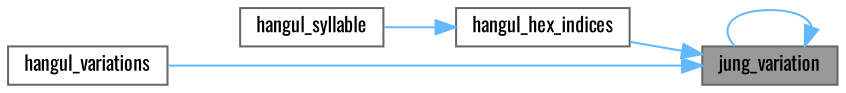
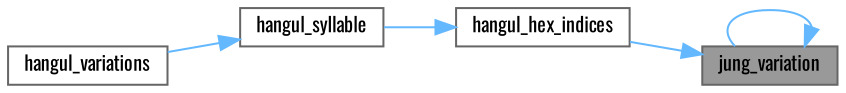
edge "hangul_variations" -> "jung_variation": now "hangul_variations" -> "hangul_syllable"
